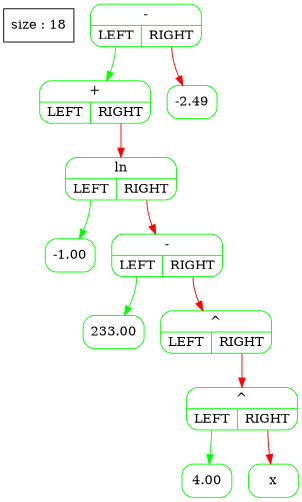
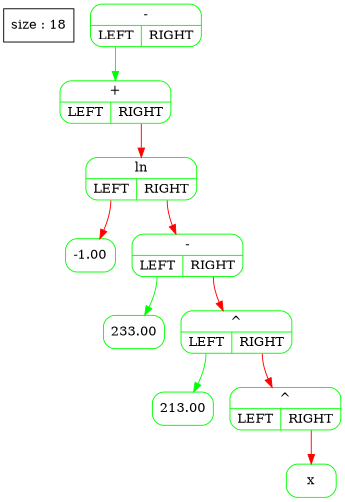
node "-2.49": removed
edge "ln" -> "-1.00": color green -> red
node "213.00": added
node "4.00": removed
